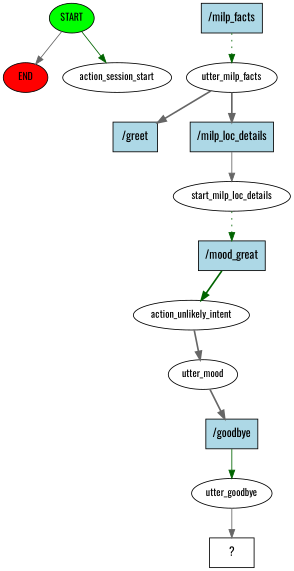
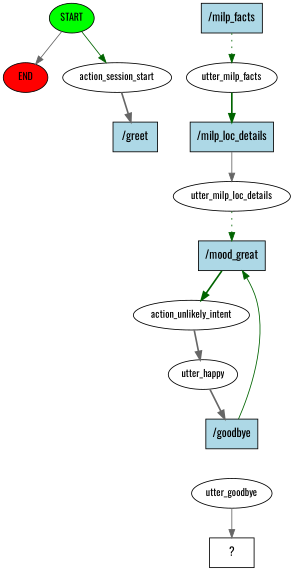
edge "utter_milp_facts" -> "/milp_loc_details": color gray40 -> darkgreen
edge "utter_milp_facts" -> "/greet": now "action_session_start" -> "/greet"
node "start_milp_loc_details": label "start_milp_loc_details" -> "utter_milp_loc_details"
node "utter_mood": label "utter_mood" -> "utter_happy"
edge "/goodbye" -> "utter_goodbye": now "/goodbye" -> "/mood_great"
